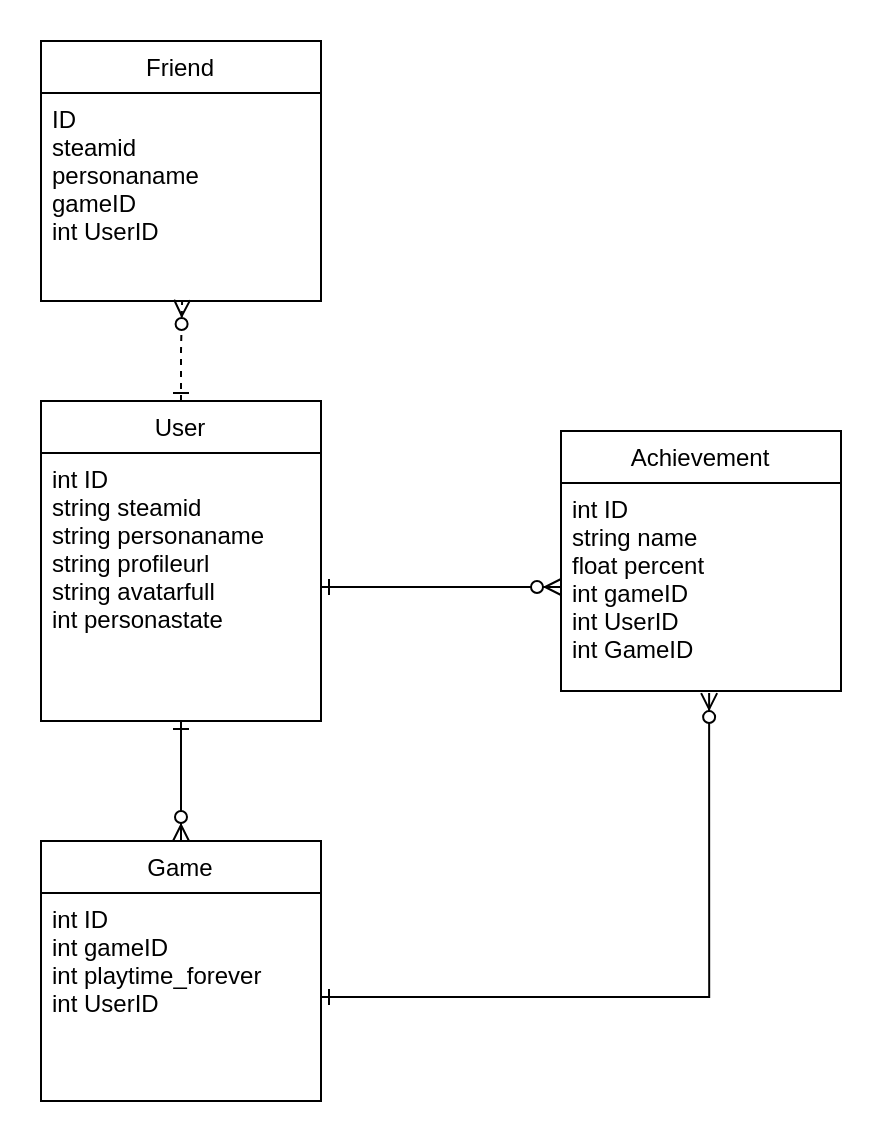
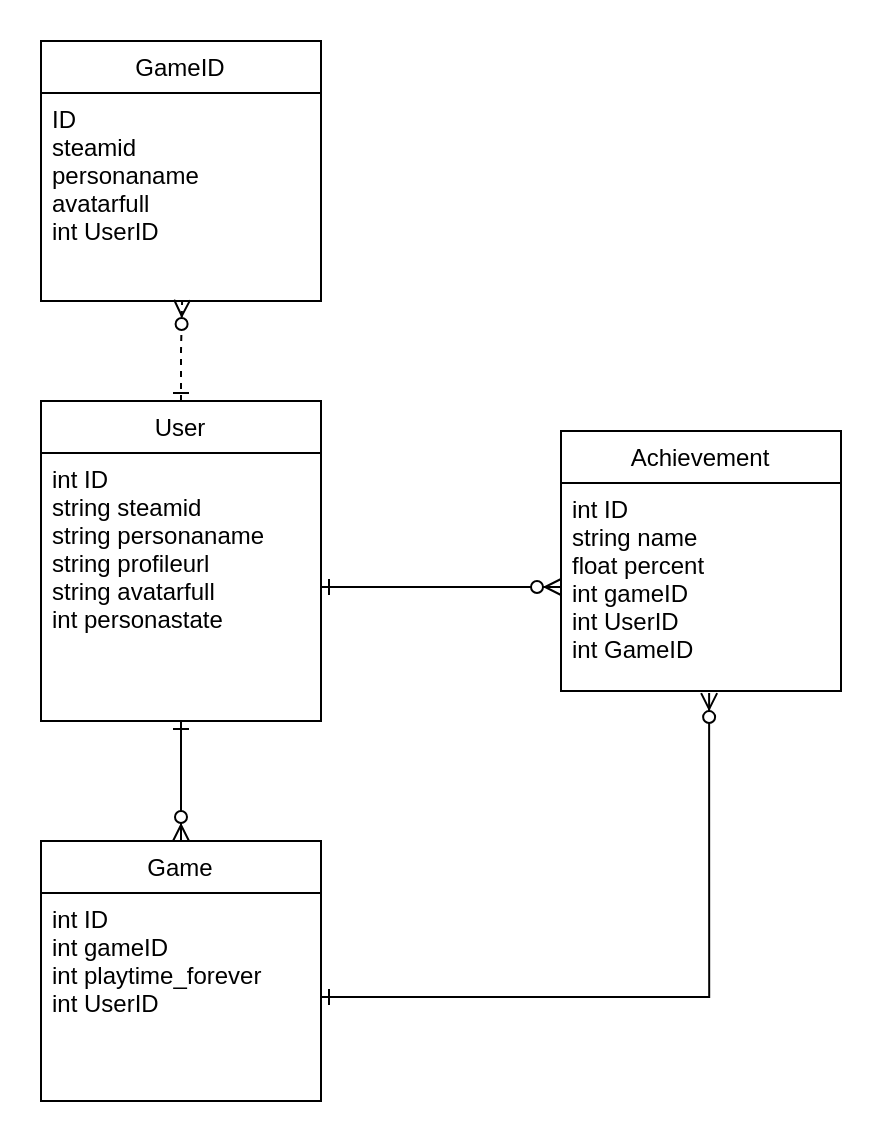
node "Friend": label "Friend" -> "GameID"
node "ID steamid personaname gameID int UserID": label "ID steamid personaname gameID int UserID" -> "ID steamid personaname avatarfull int UserID"
